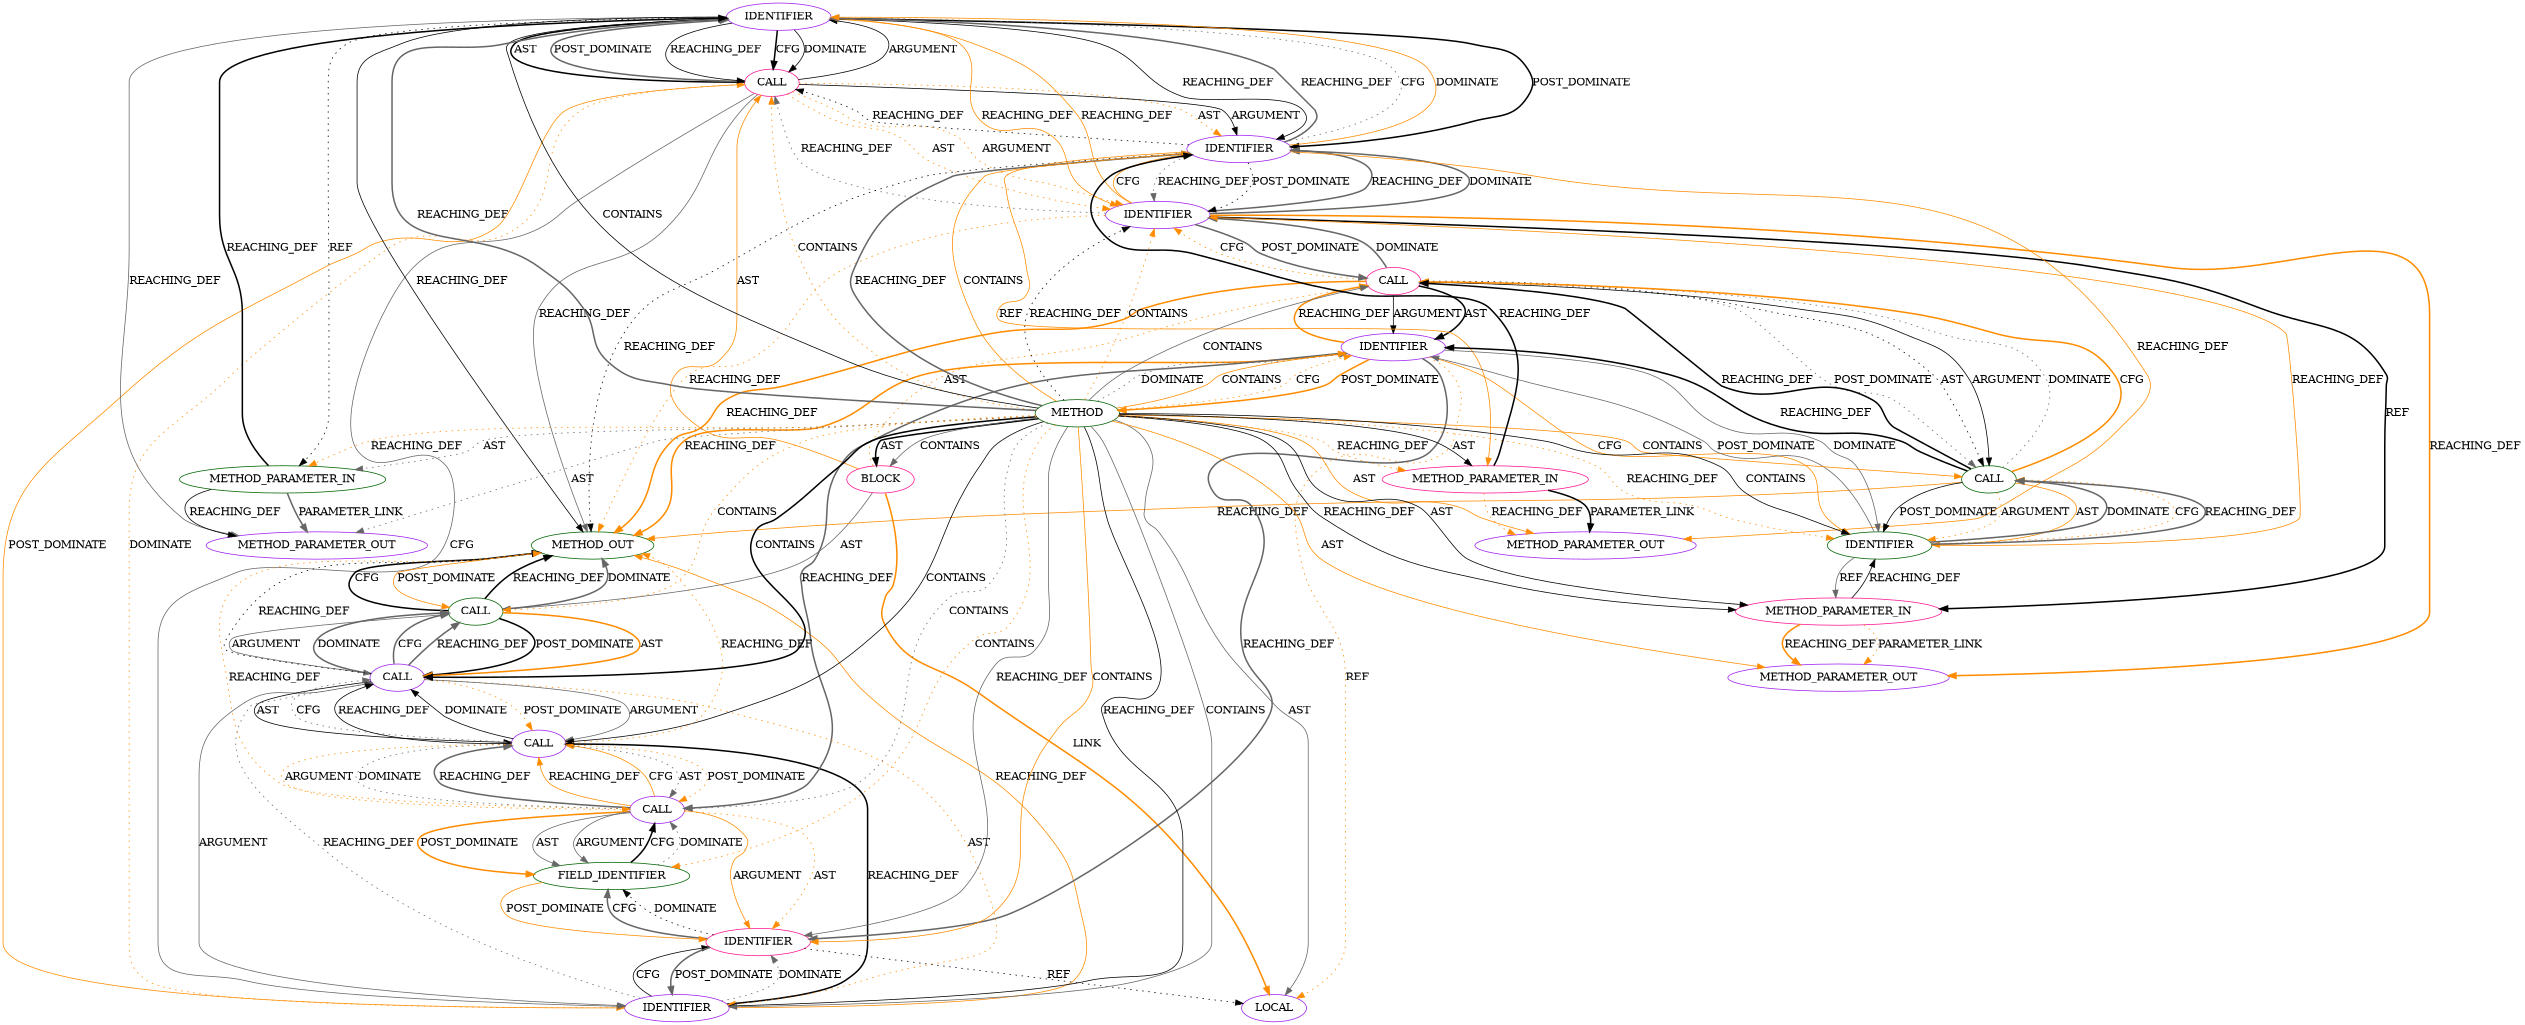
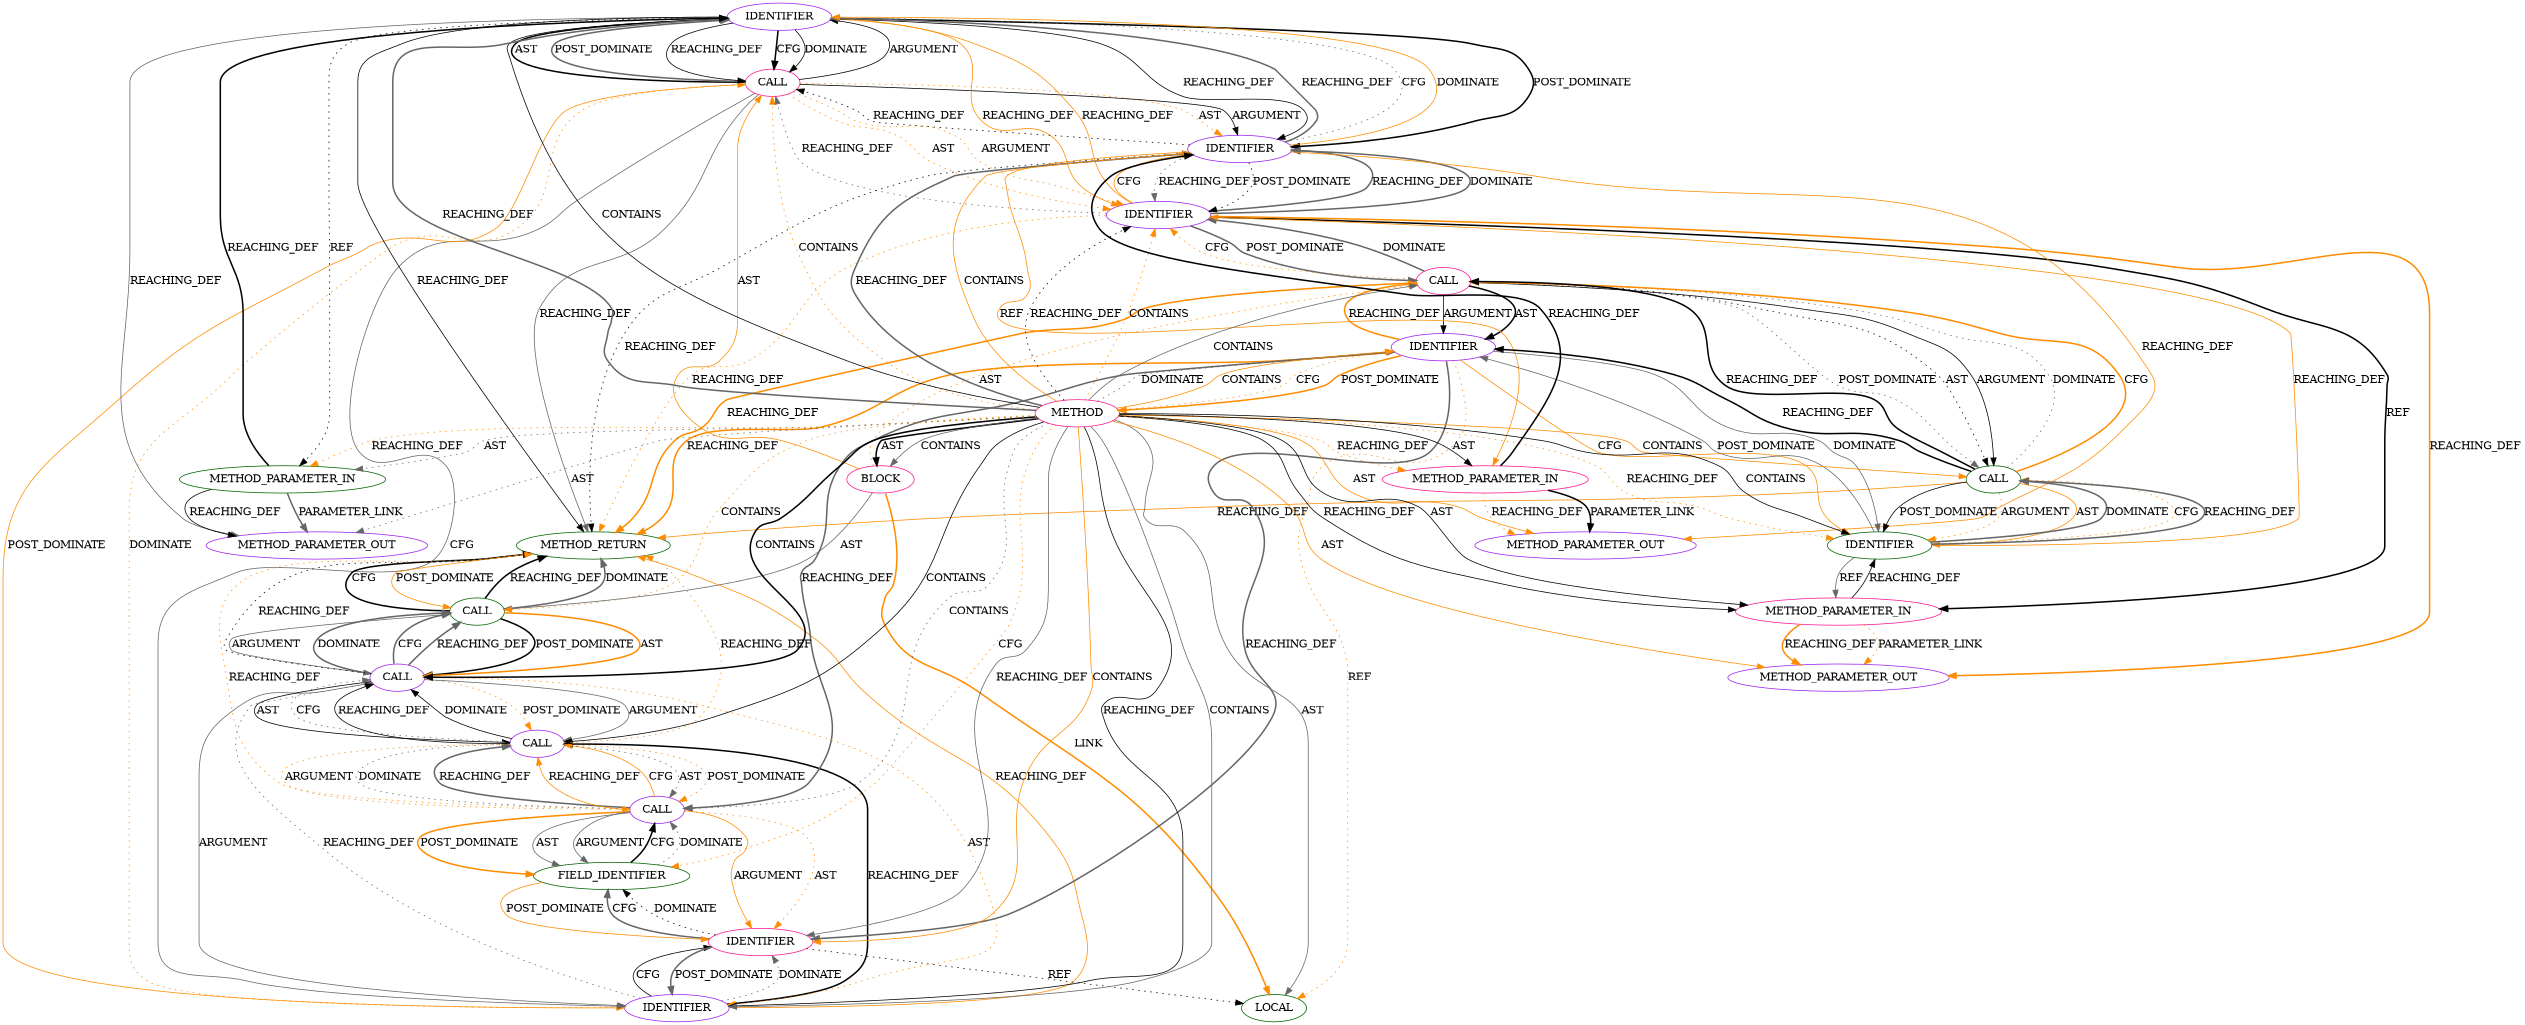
node "METHOD": color darkgreen -> deeppink
node "METHOD_OUT": label "METHOD_OUT" -> "METHOD_RETURN"
edge "METHOD" -> "FIELD_IDENTIFIER": label "CONTAINS" -> "CFG"
node "LOCAL": color purple -> darkgreen
